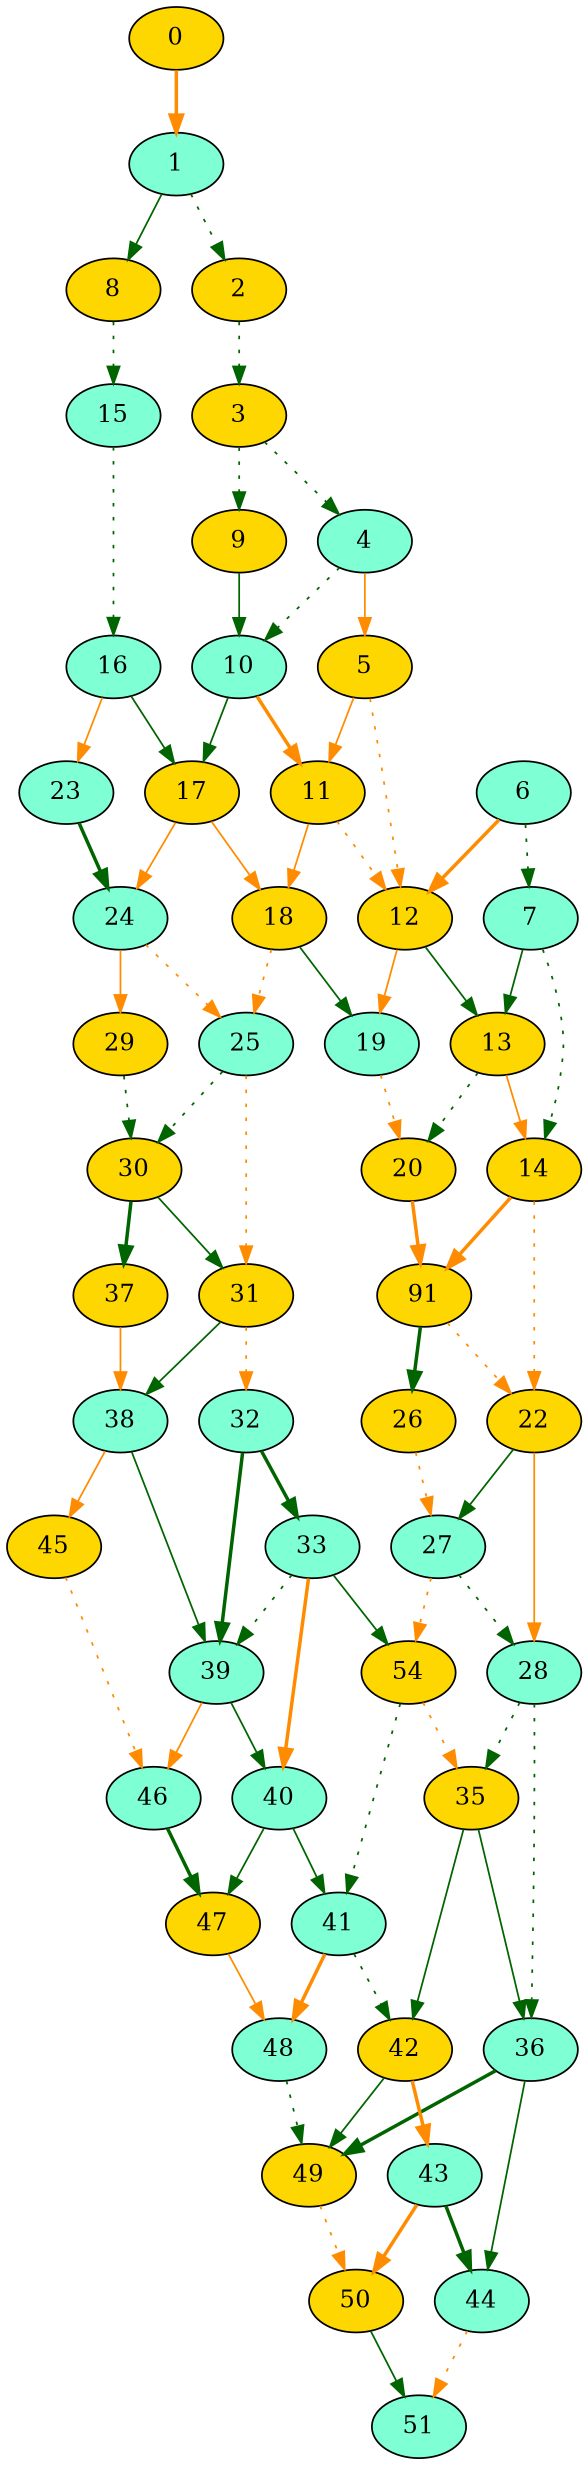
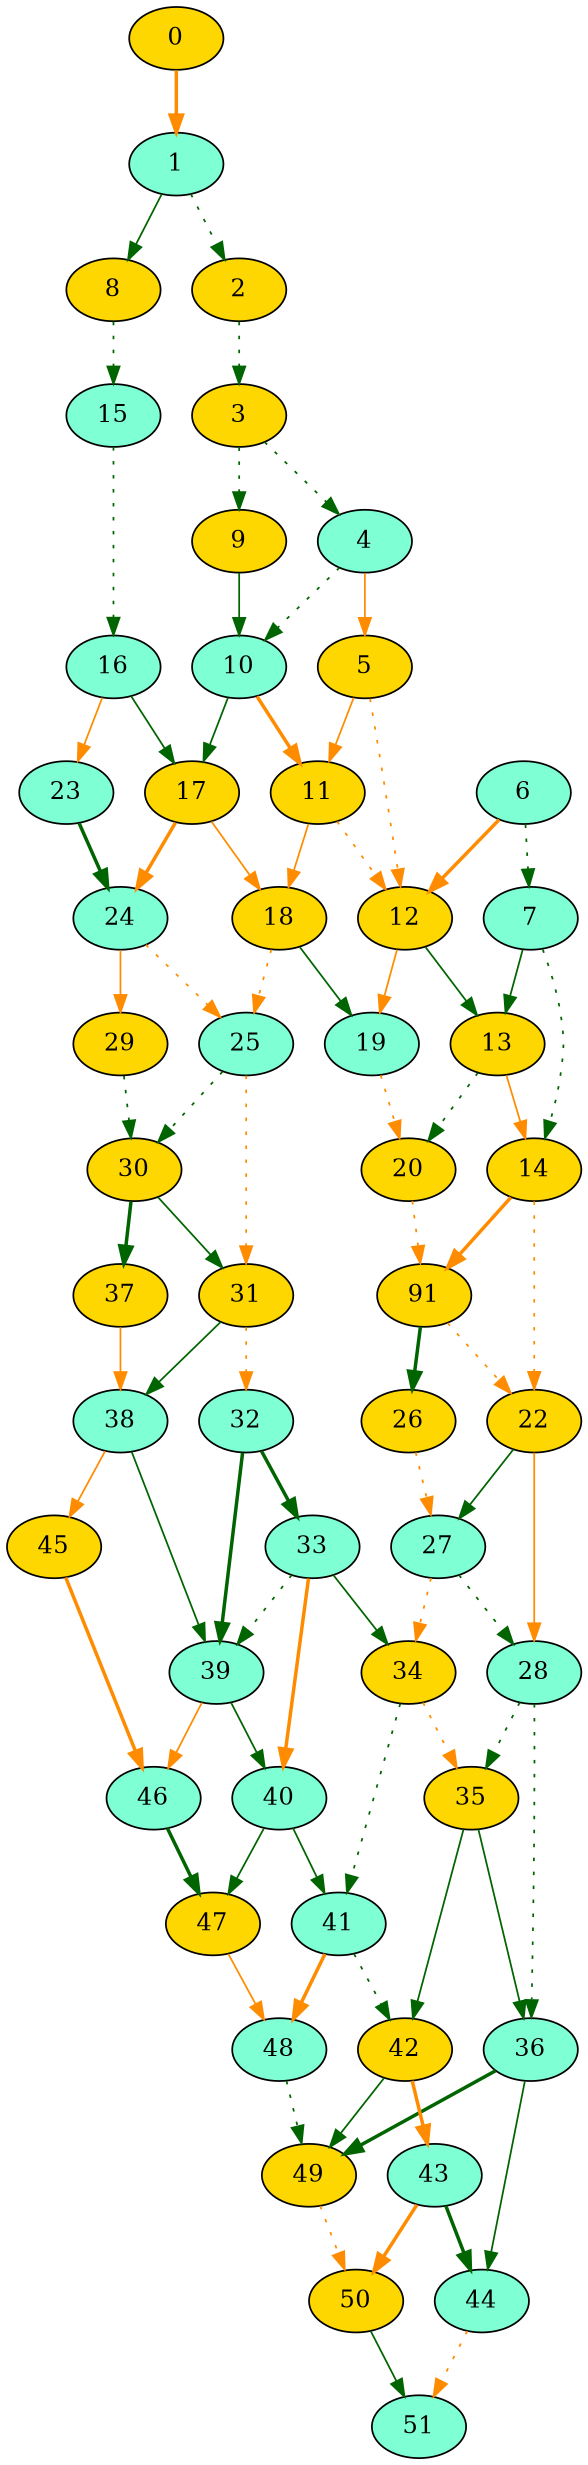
edge "17" -> "24": style solid -> bold
edge "20" -> "91": style bold -> dotted
edge "45" -> "46": style dotted -> bold
node "54": label "54" -> "34"
